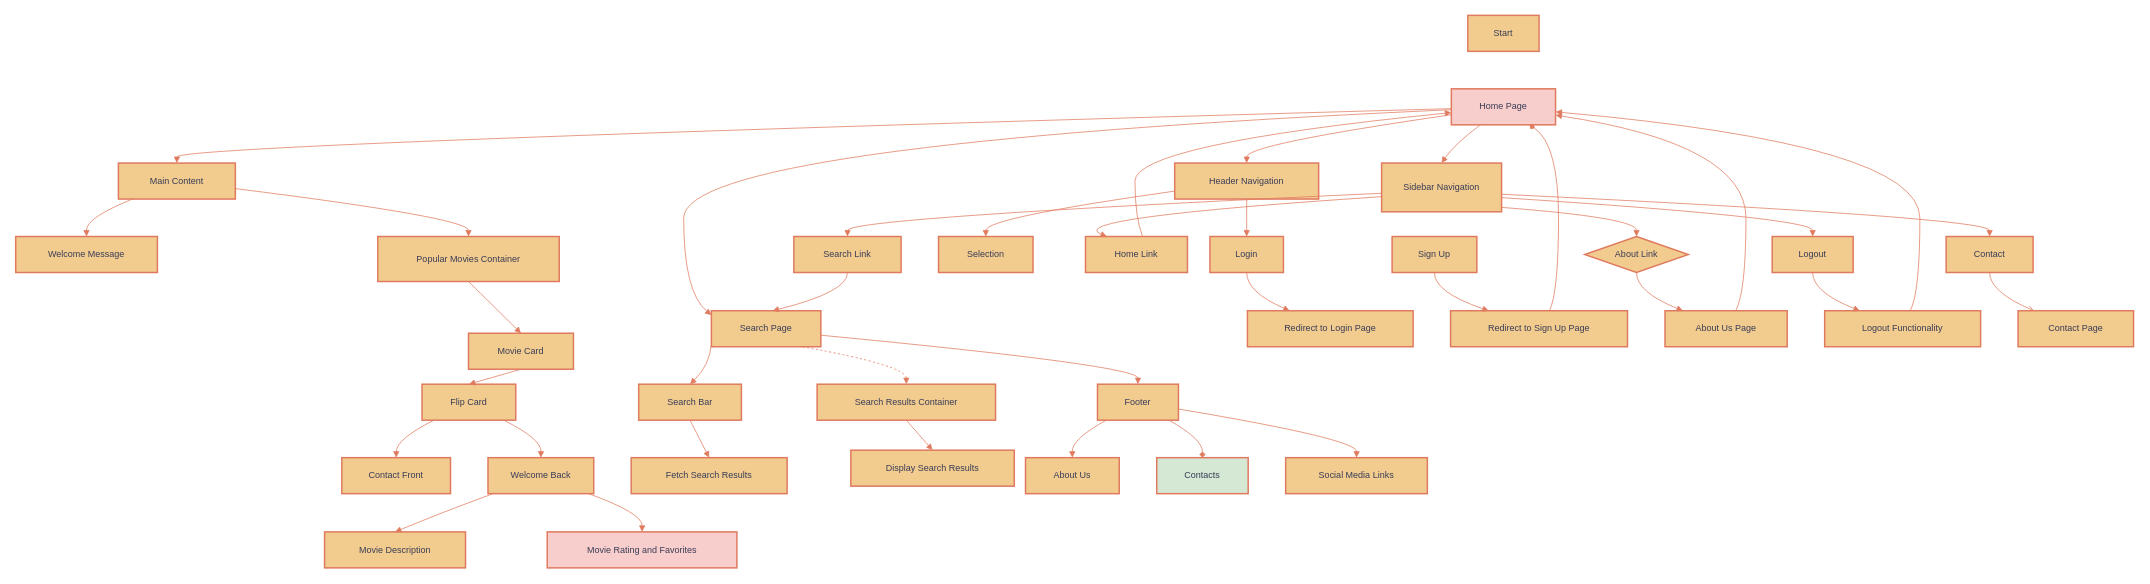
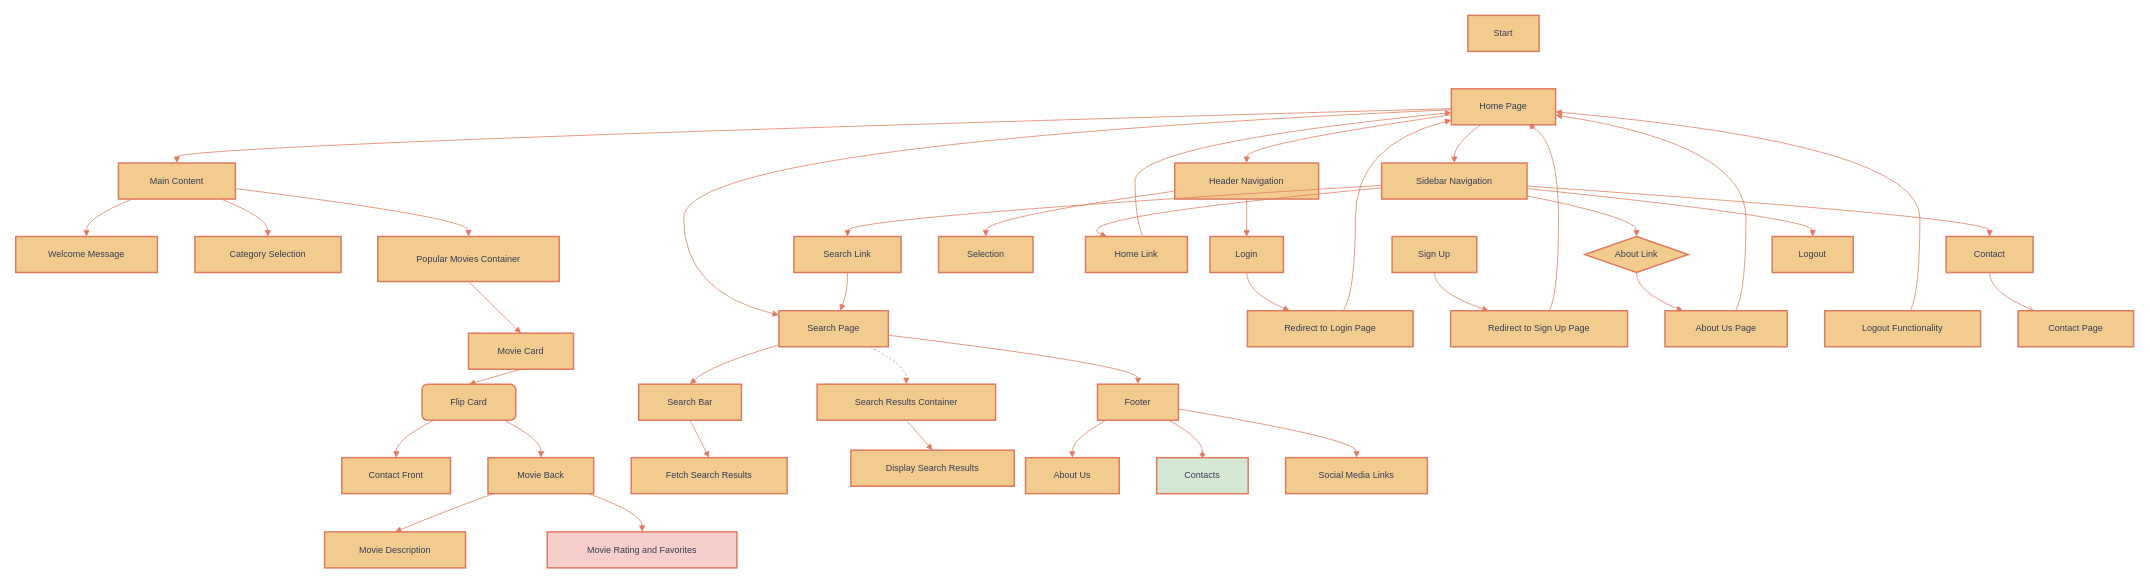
node "Home Page": fillcolor #f8cecc -> #f2cc8f
edge "Redirect to Login Page" -> "Home Page": added
node "Sidebar Navigation": size 120x49 -> 146x36
edge "Main Content" -> "Category Selection": added
node "Category Selection": added
edge "Logout" -> "Logout Functionality": removed
node "Search Page": moved (766, 329) -> (834, 329)
node "Flip Card": shape rectangle -> rounded rectangle
node "Welcome Back": label "Welcome Back" -> "Movie Back"
